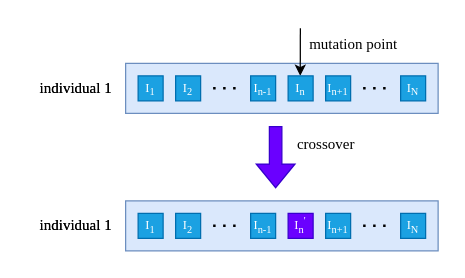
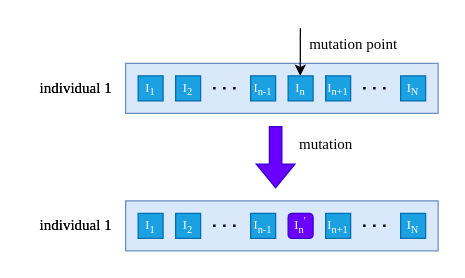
node "crossover": label "crossover" -> "mutation"
node "In'": shape rectangle -> rounded rectangle
